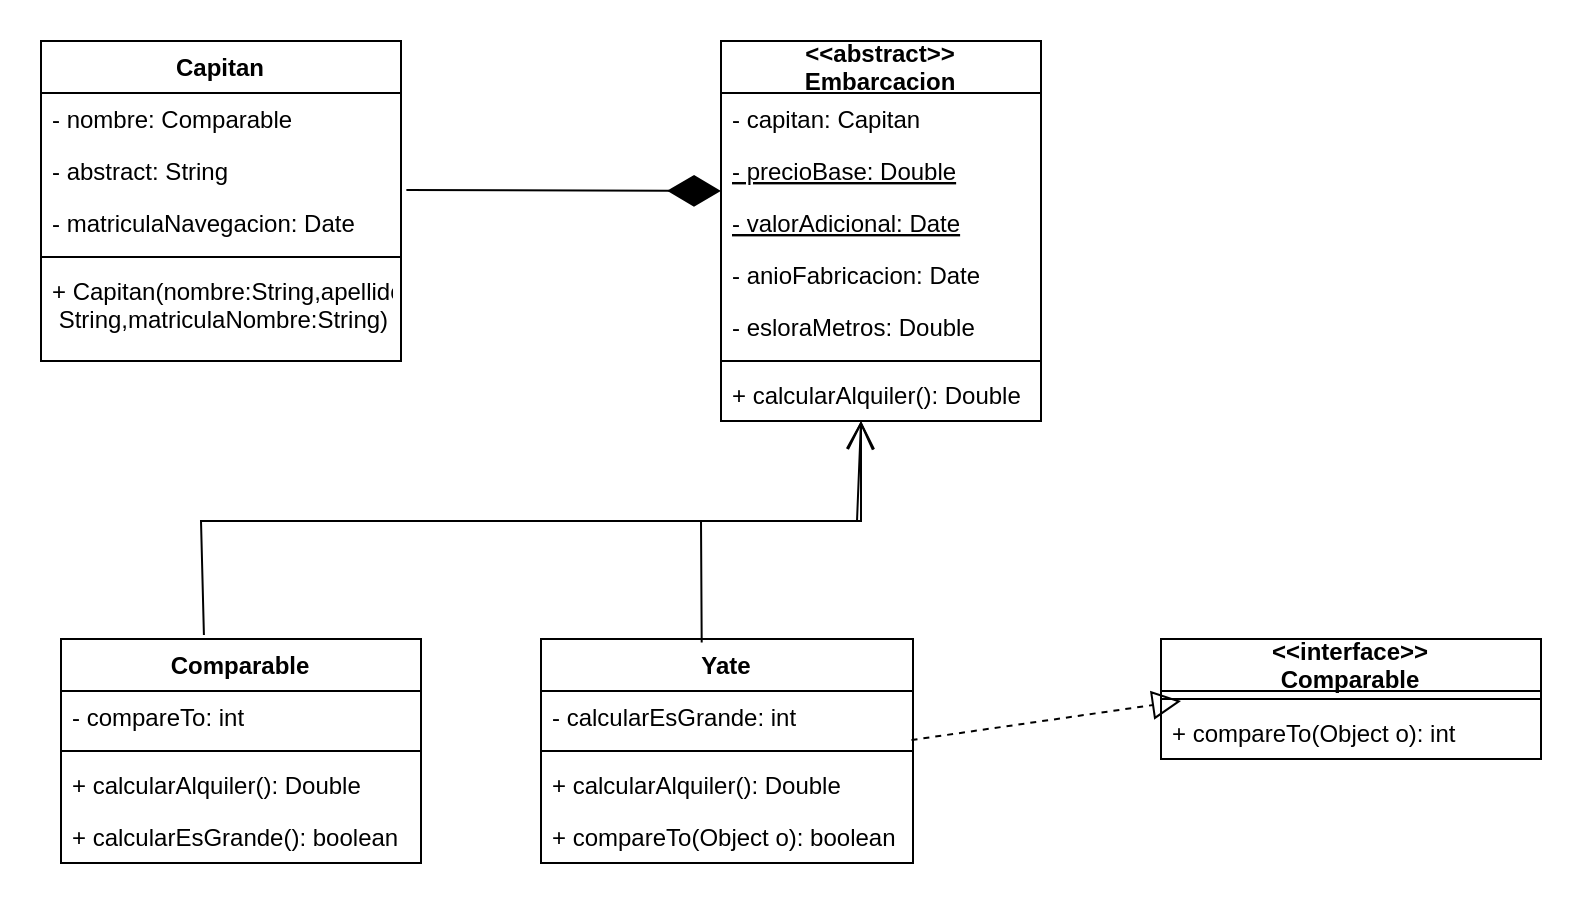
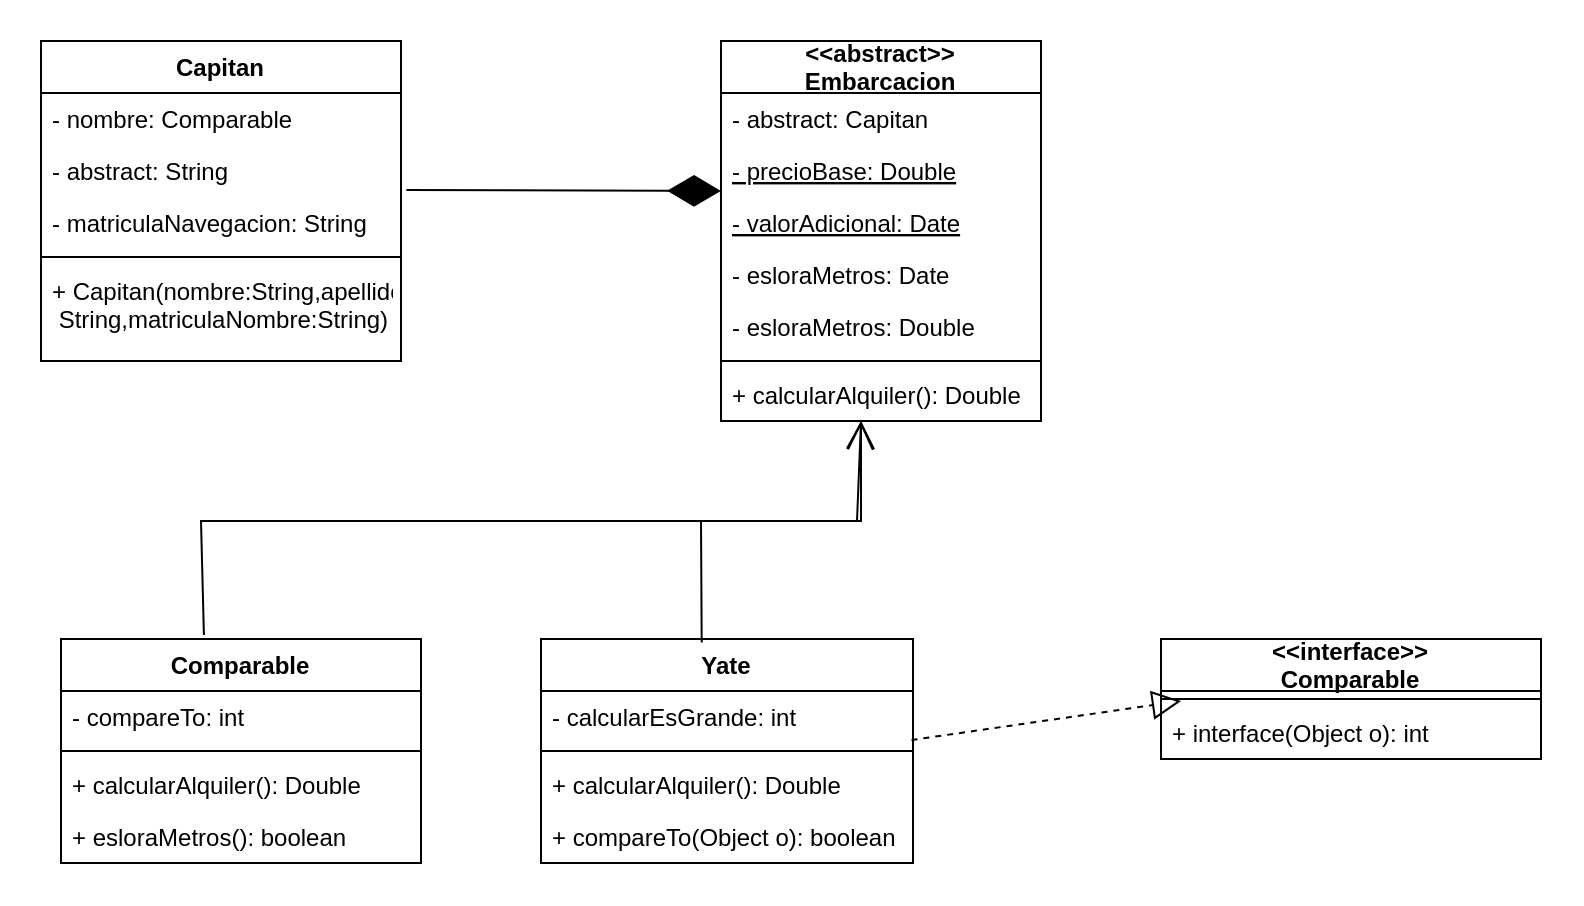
node "- capitan: Capitan": label "- capitan: Capitan" -> "- abstract: Capitan"
node "- matriculaNavegacion: Date": label "- matriculaNavegacion: Date" -> "- matriculaNavegacion: String"
node "- anioFabricacion: Date": label "- anioFabricacion: Date" -> "- esloraMetros: Date"
node "+ compareTo(Object o): int": label "+ compareTo(Object o): int" -> "+ interface(Object o): int"
node "+ calcularEsGrande(): boolean": label "+ calcularEsGrande(): boolean" -> "+ esloraMetros(): boolean"
